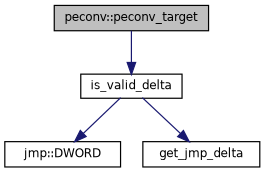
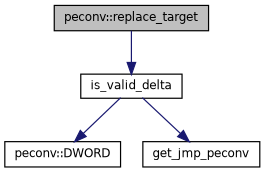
node "peconv::peconv_target": label "peconv::peconv_target" -> "peconv::replace_target"
node "jmp::DWORD": label "jmp::DWORD" -> "peconv::DWORD"
node "get_jmp_delta": label "get_jmp_delta" -> "get_jmp_peconv"
